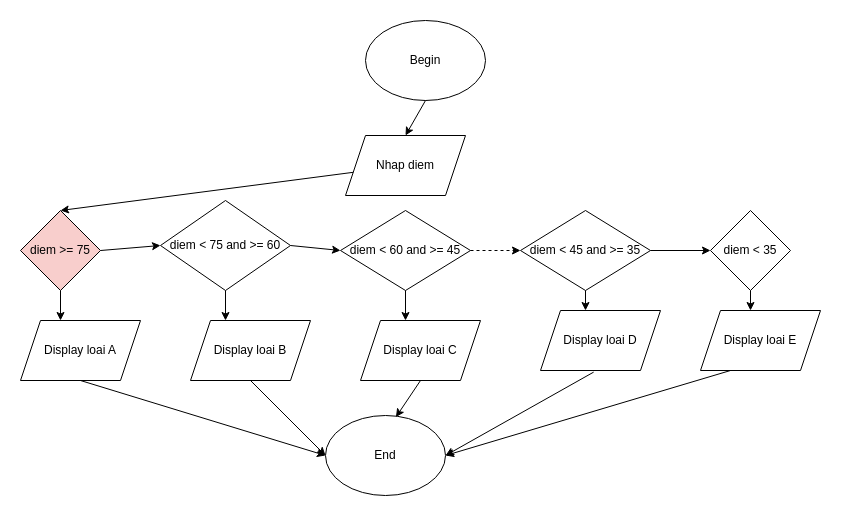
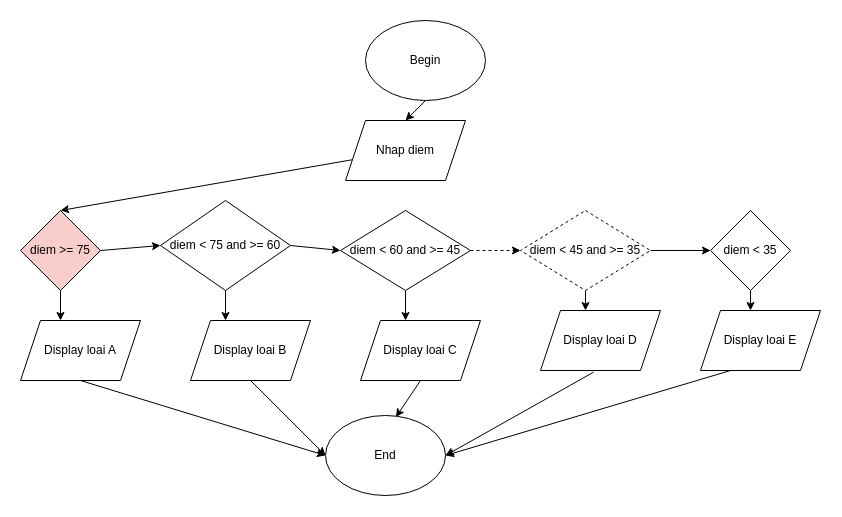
node "Nhap diem": moved (406, 166) -> (406, 151)
node "diem < 45 and >= 35": style solid -> dashed
